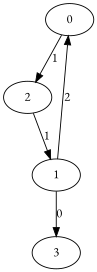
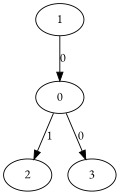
edge "1" -> "0": label "2" -> "0"
edge "2" -> "1": removed, label "1"
edge "1" -> "3": now "0" -> "3"
